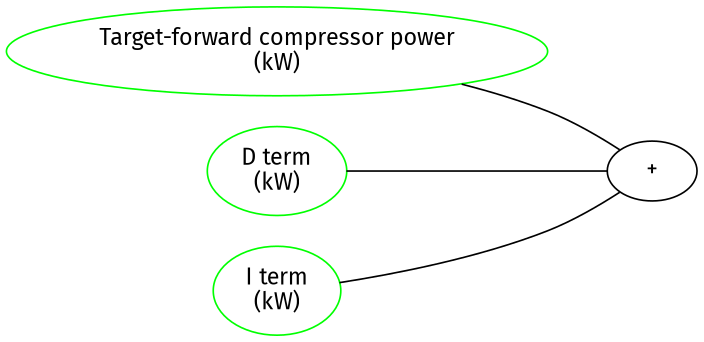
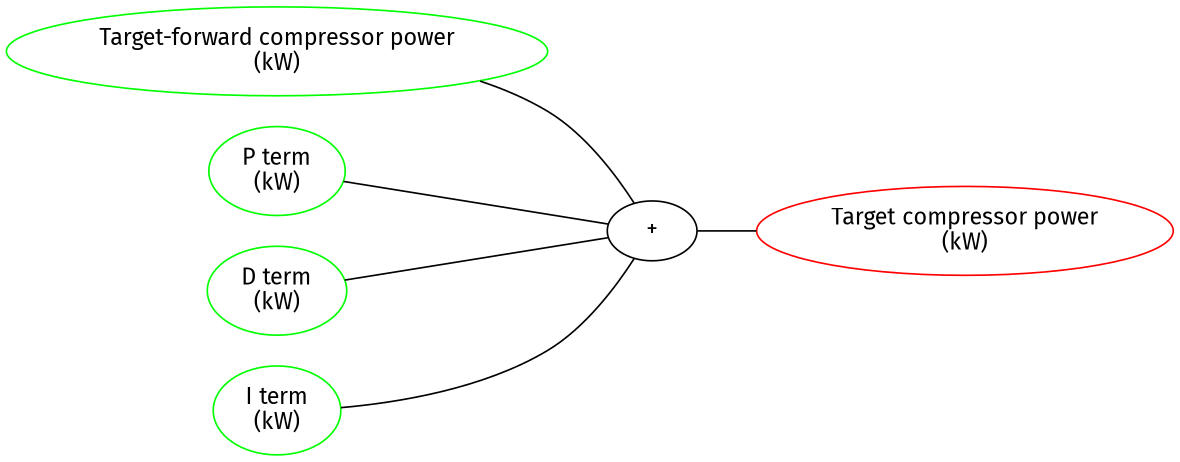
node "P term (kW)": added
node "Target compressor power (kW)": added
